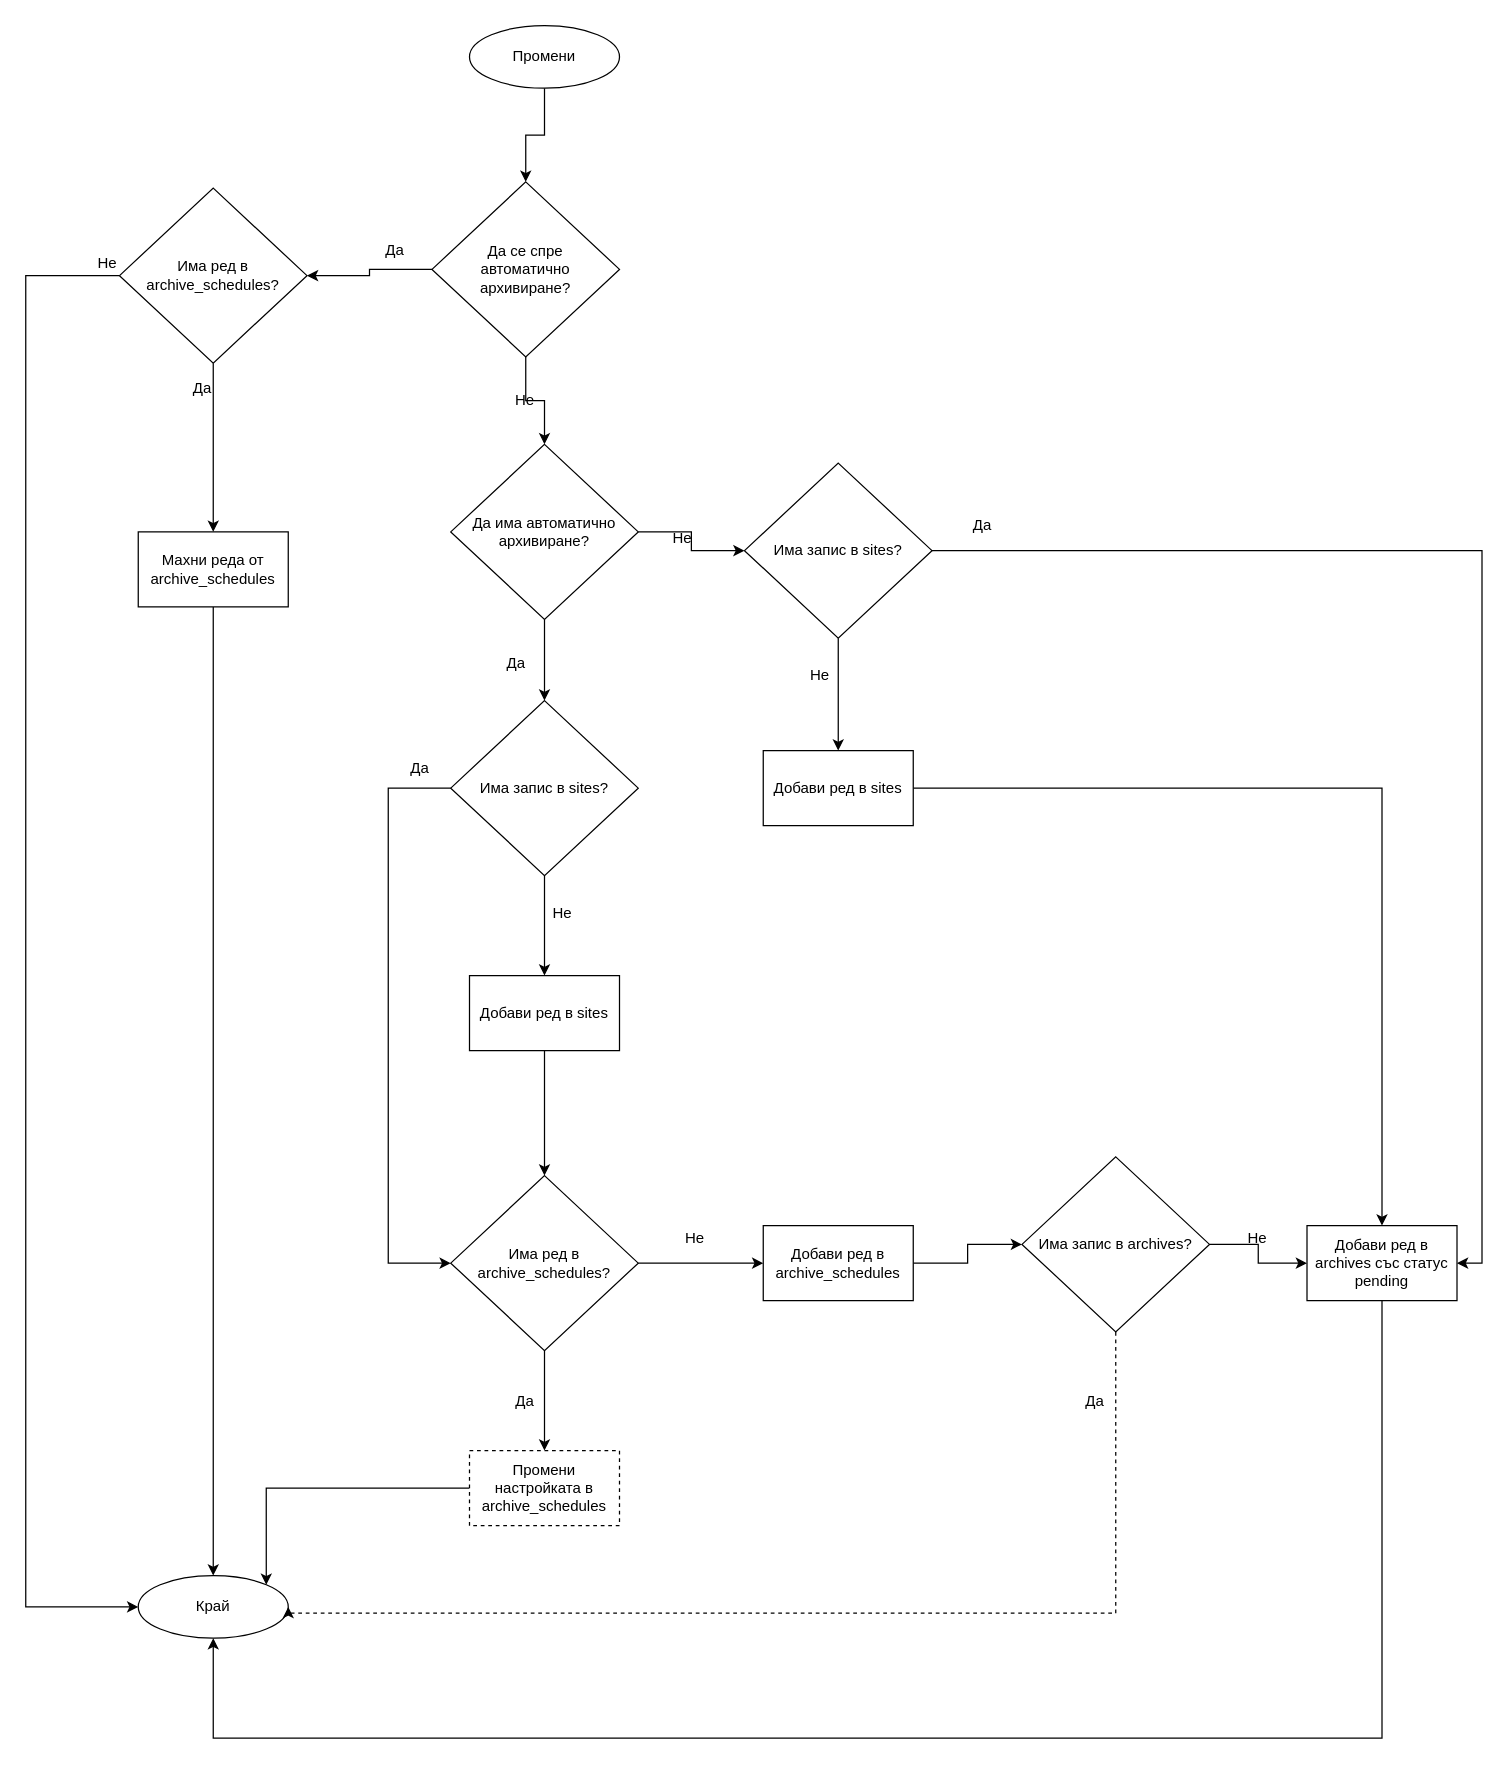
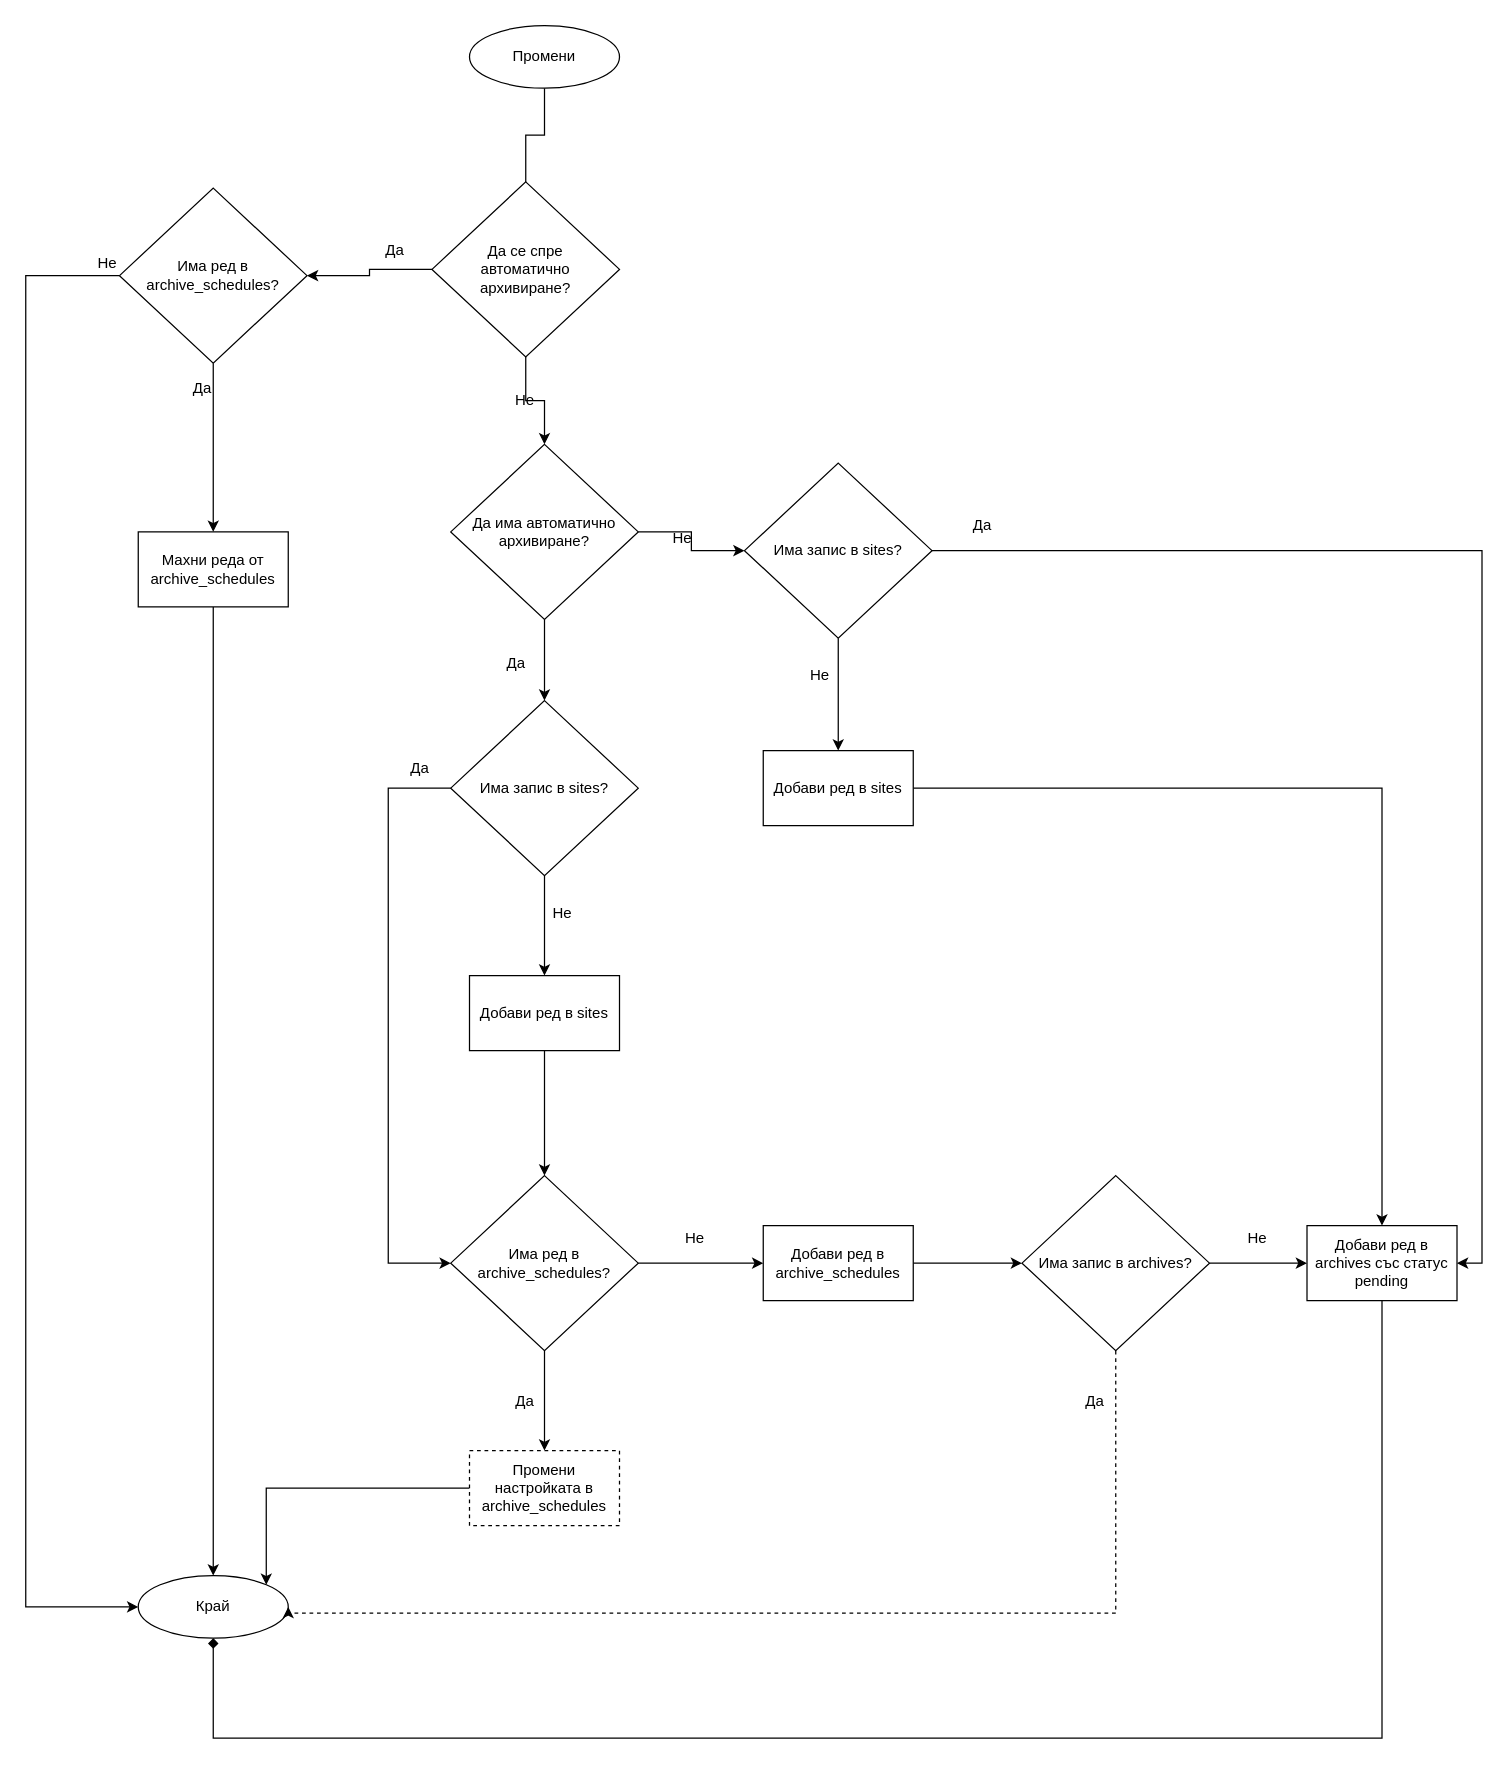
edge "Промени" -> "Да се спре автоматично архивиране?": arrowhead classic -> none
node "Има запис в archives?": moved (1116, 1244) -> (1116, 1263)
edge "Добави ред в archives със статус pending" -> "Край": arrowhead classic -> diamond
